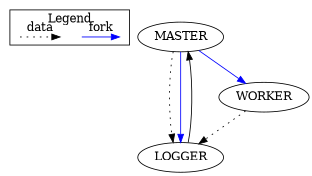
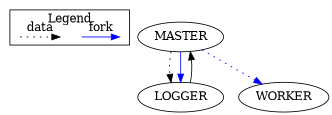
edge "MASTER" -> "WORKER": style solid -> dotted
edge "WORKER" -> "LOGGER": removed
